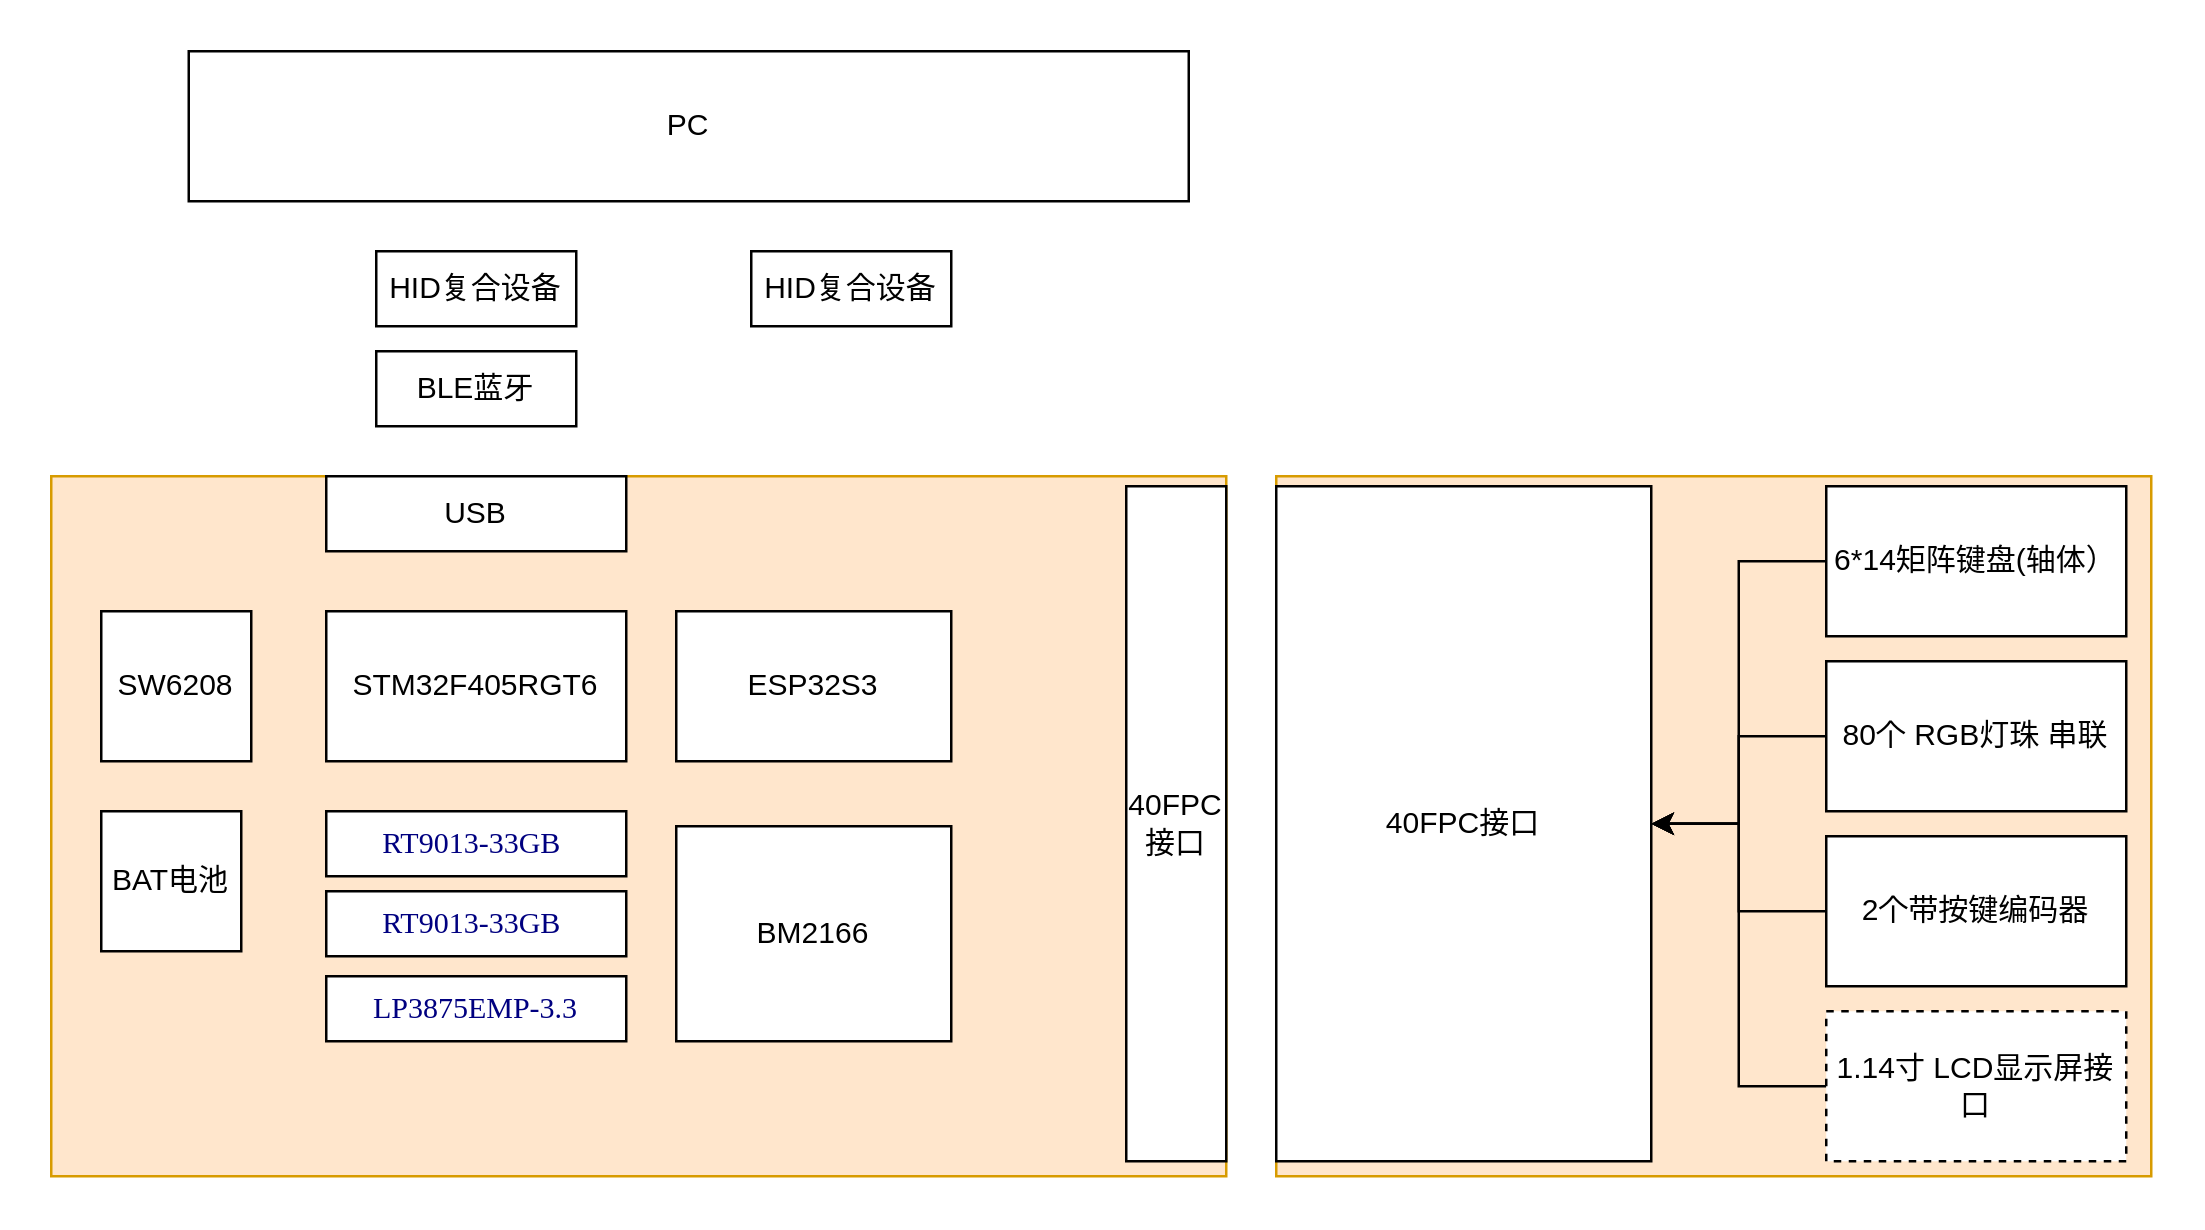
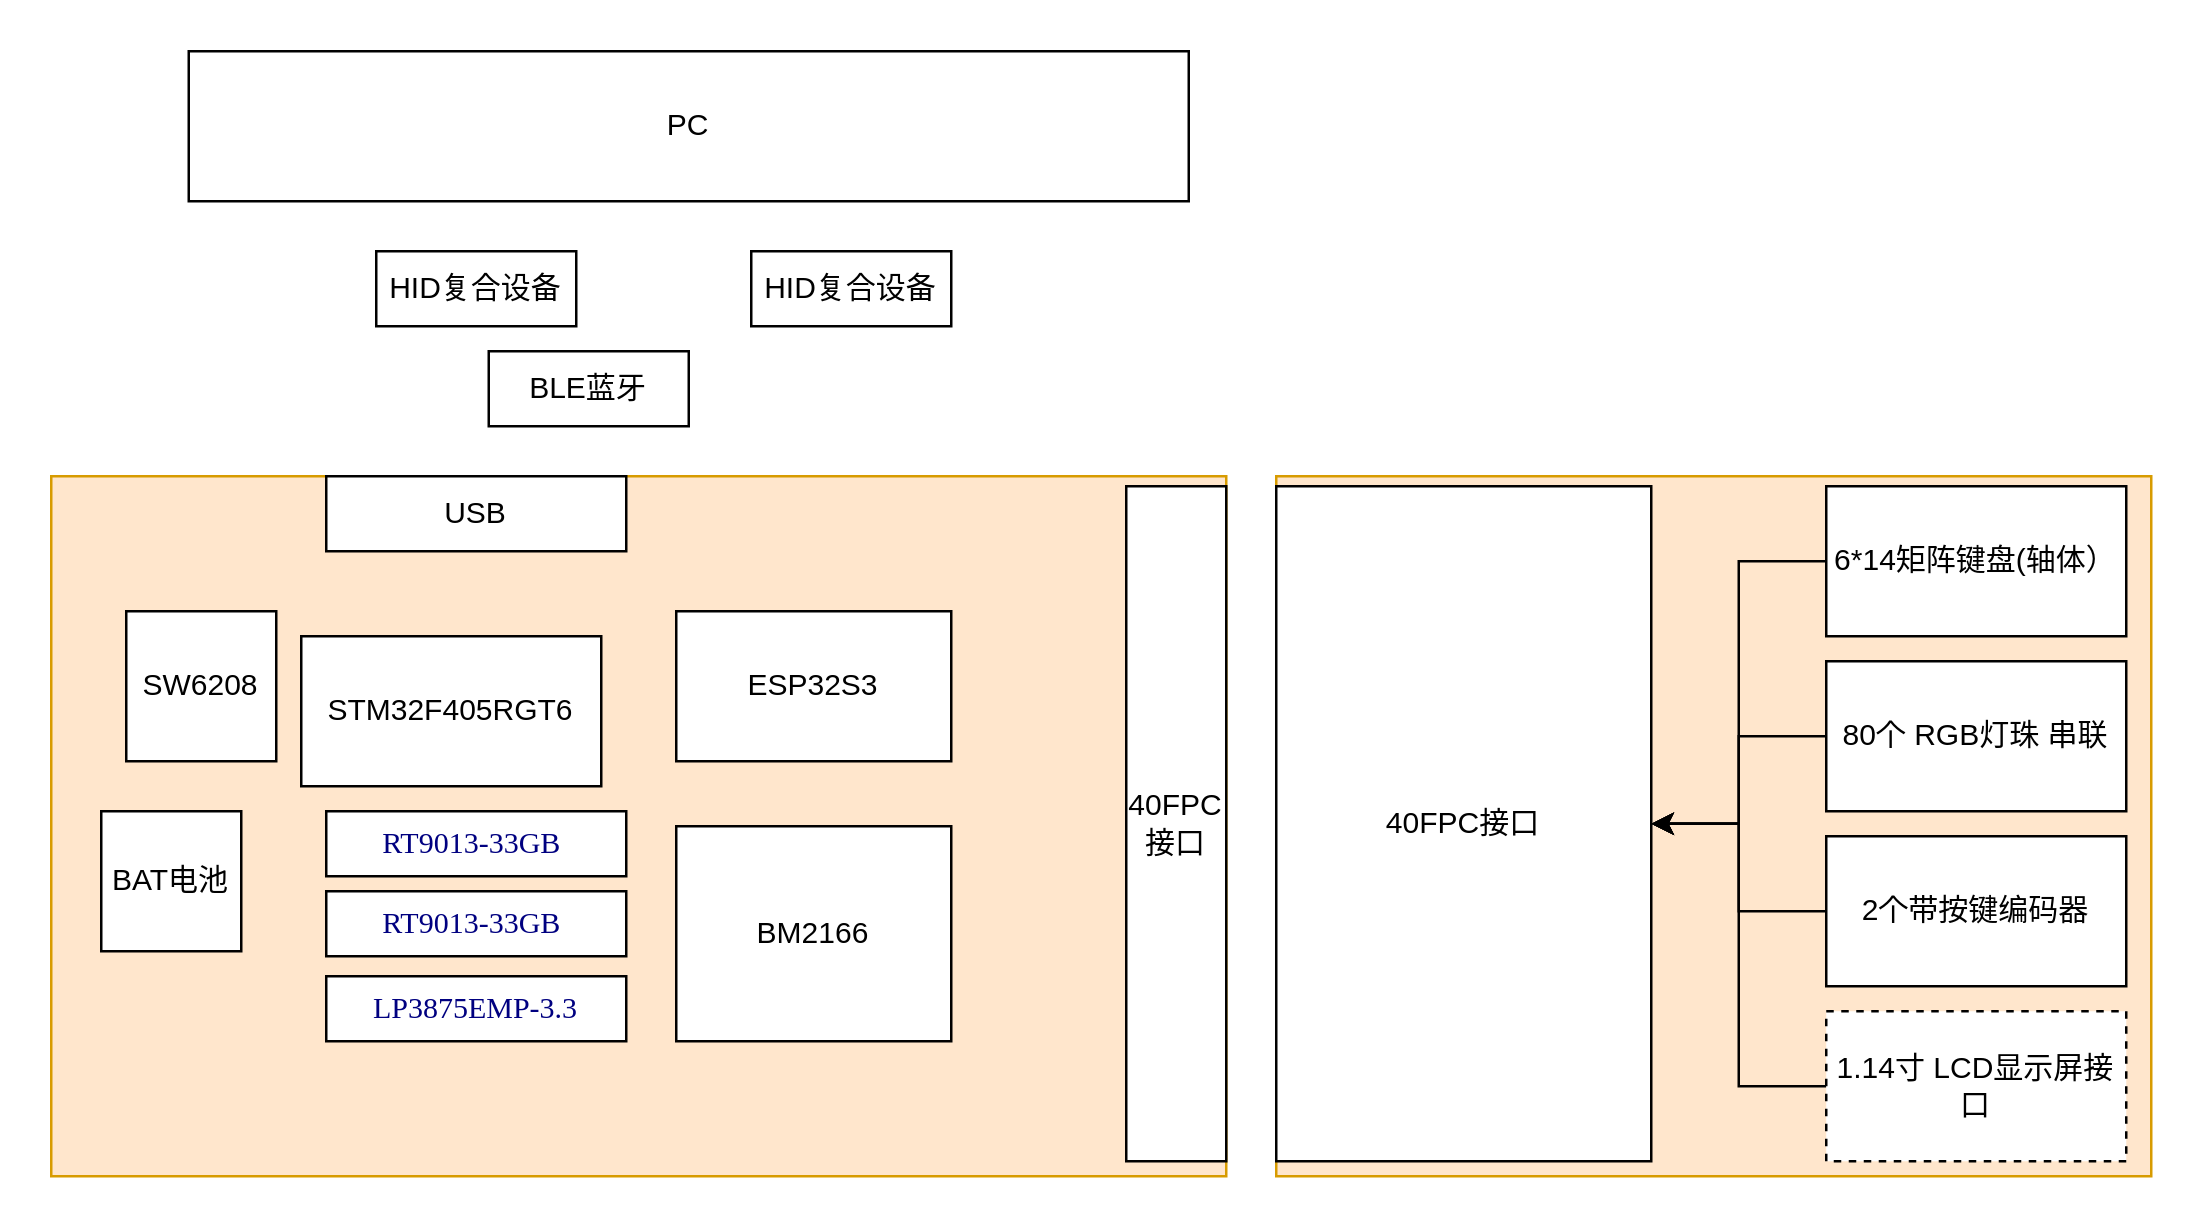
node "BLE蓝牙": moved (476, 389) -> (589, 389)
node "SW6208": moved (176, 686) -> (201, 686)
node "STM32F405RGT6": moved (476, 686) -> (451, 711)
